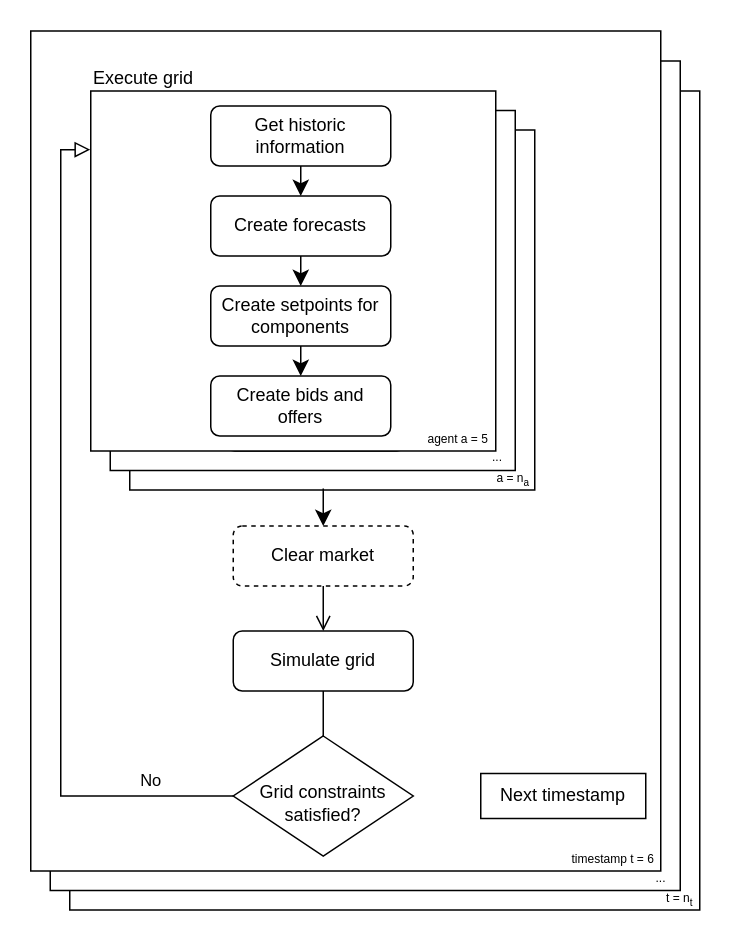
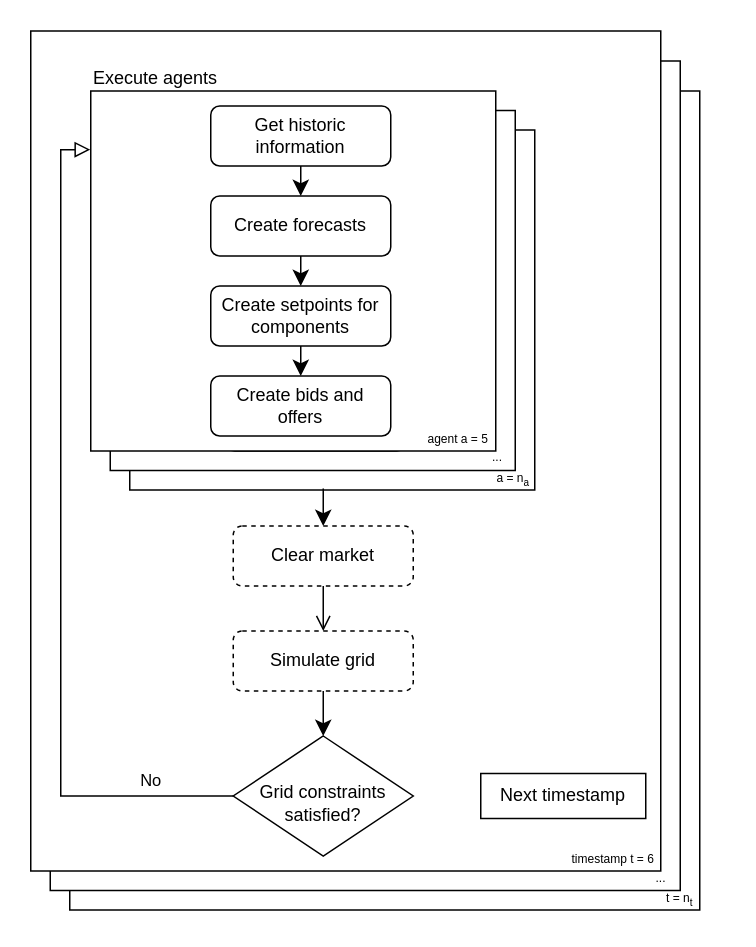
node "Execute grid": label "Execute grid" -> "Execute agents"
node "Simulate grid": style solid -> dashed
edge "Simulate grid" -- "Grid constraints satisfied?": arrowhead none -> classic
